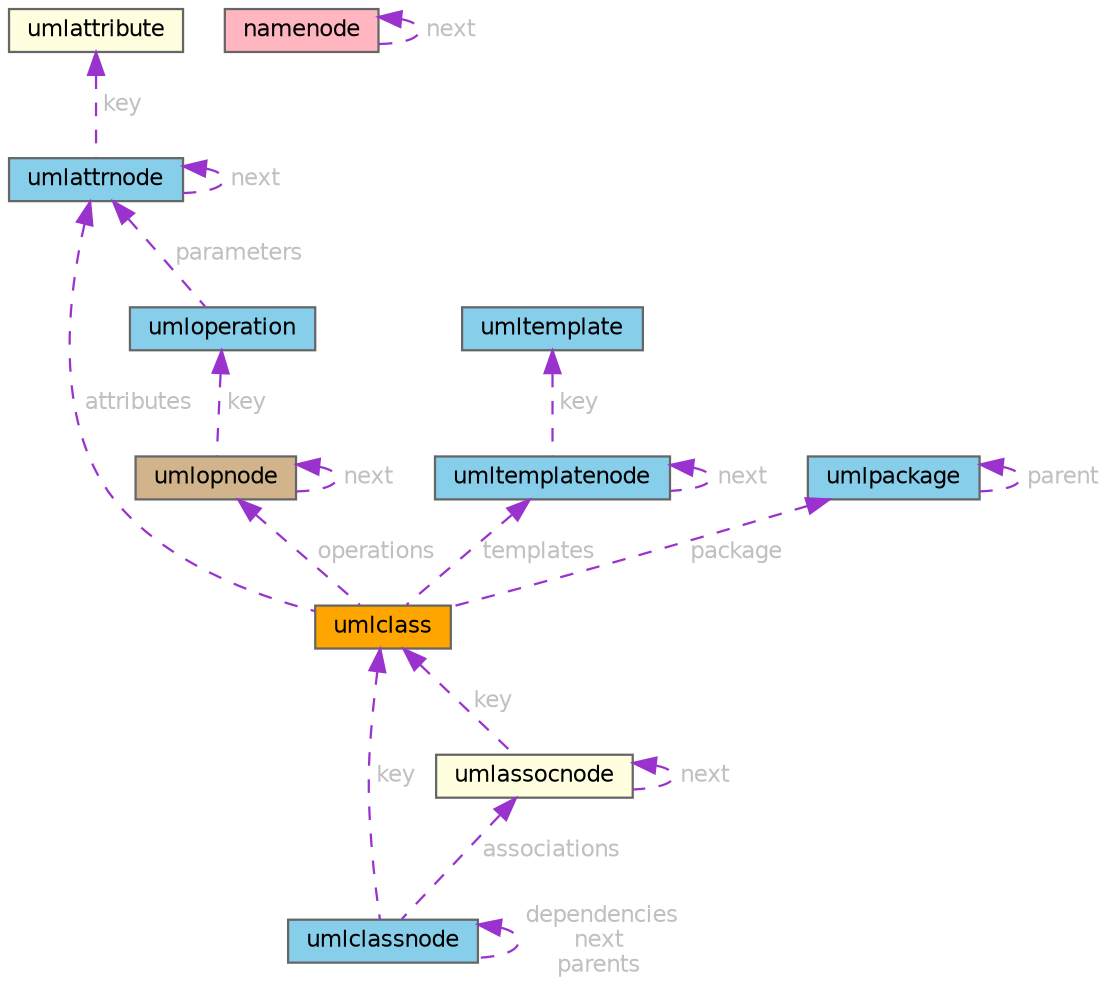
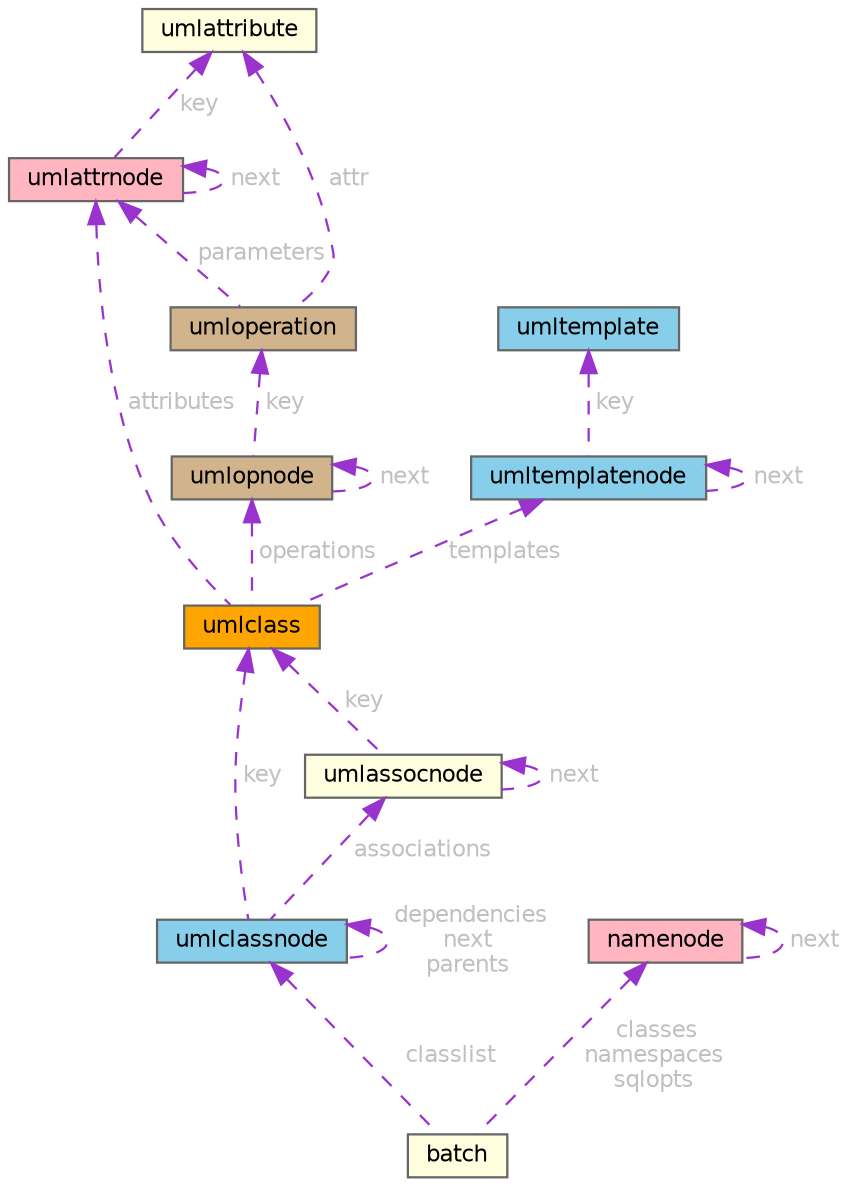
node "umlattrnode": fillcolor skyblue -> lightpink
edge "umloperation" -> "umlattribute": added, label "attr"
node "umloperation": fillcolor skyblue -> tan
node "umlpackage": removed
node "batch": added
